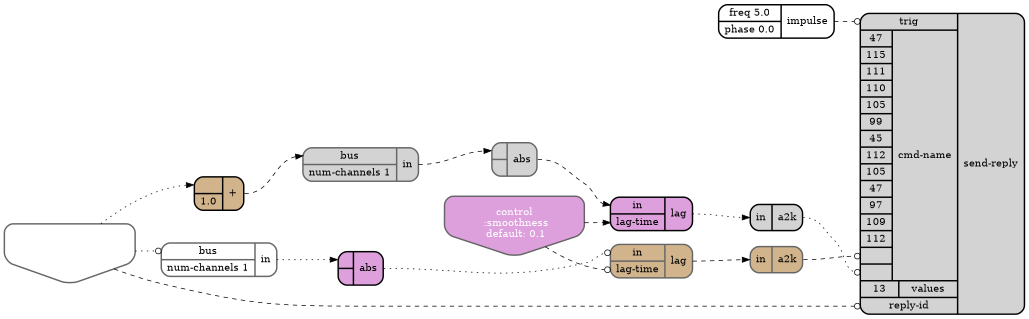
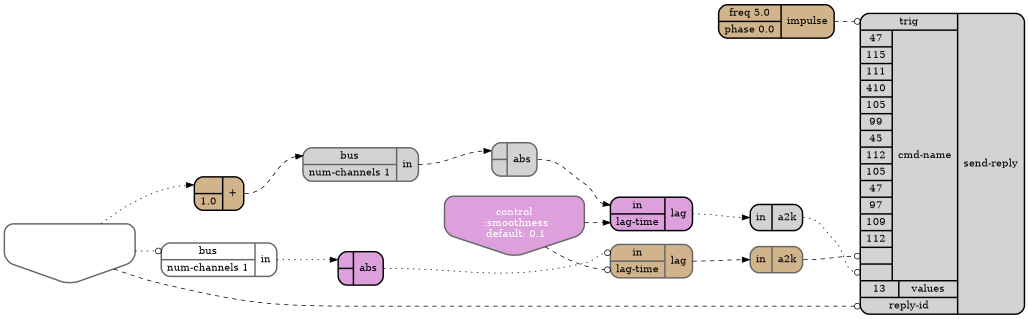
node "freq 5.0": fillcolor white -> tan
node "trig": text "110" -> "410"
